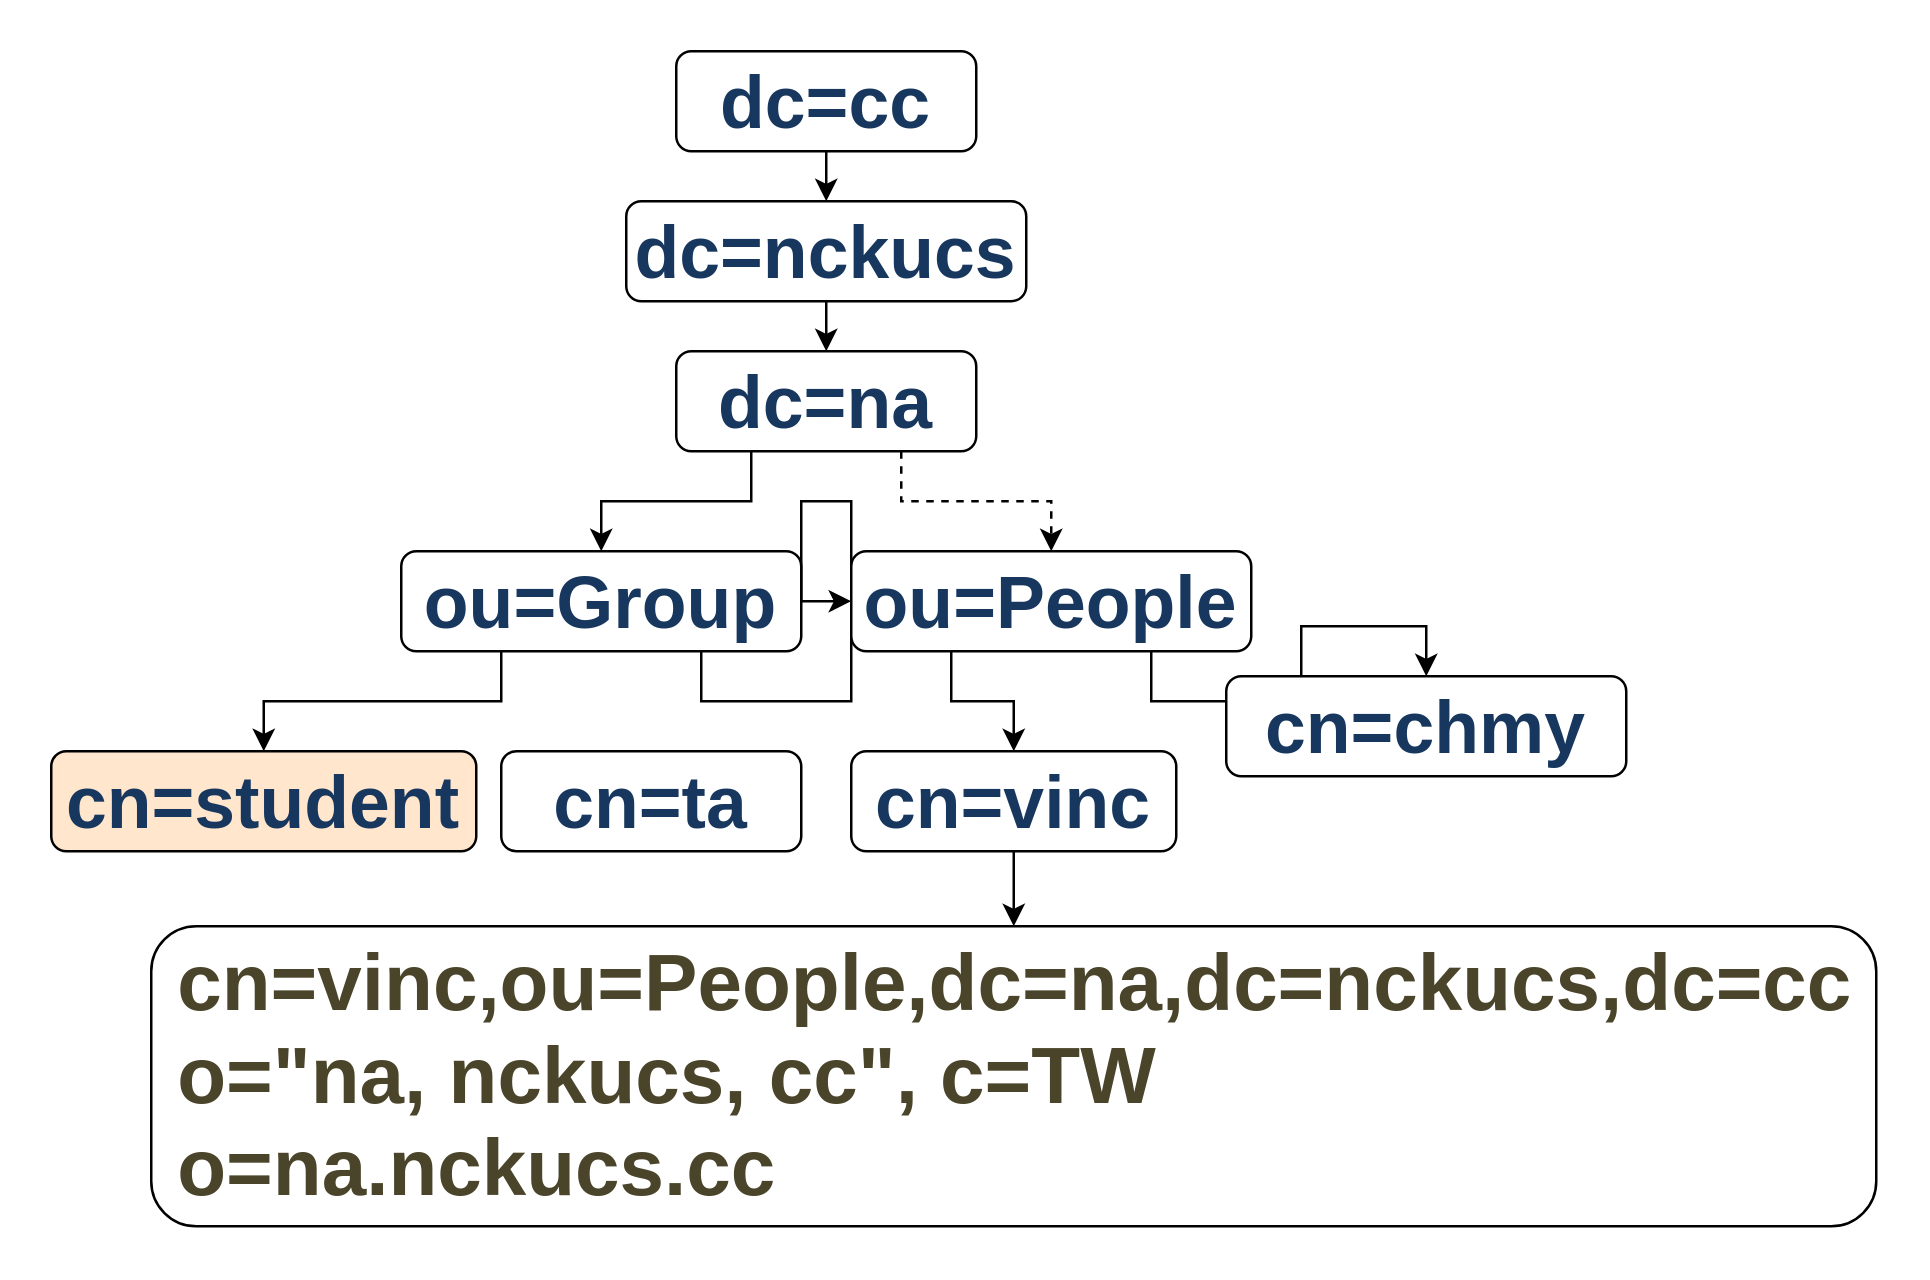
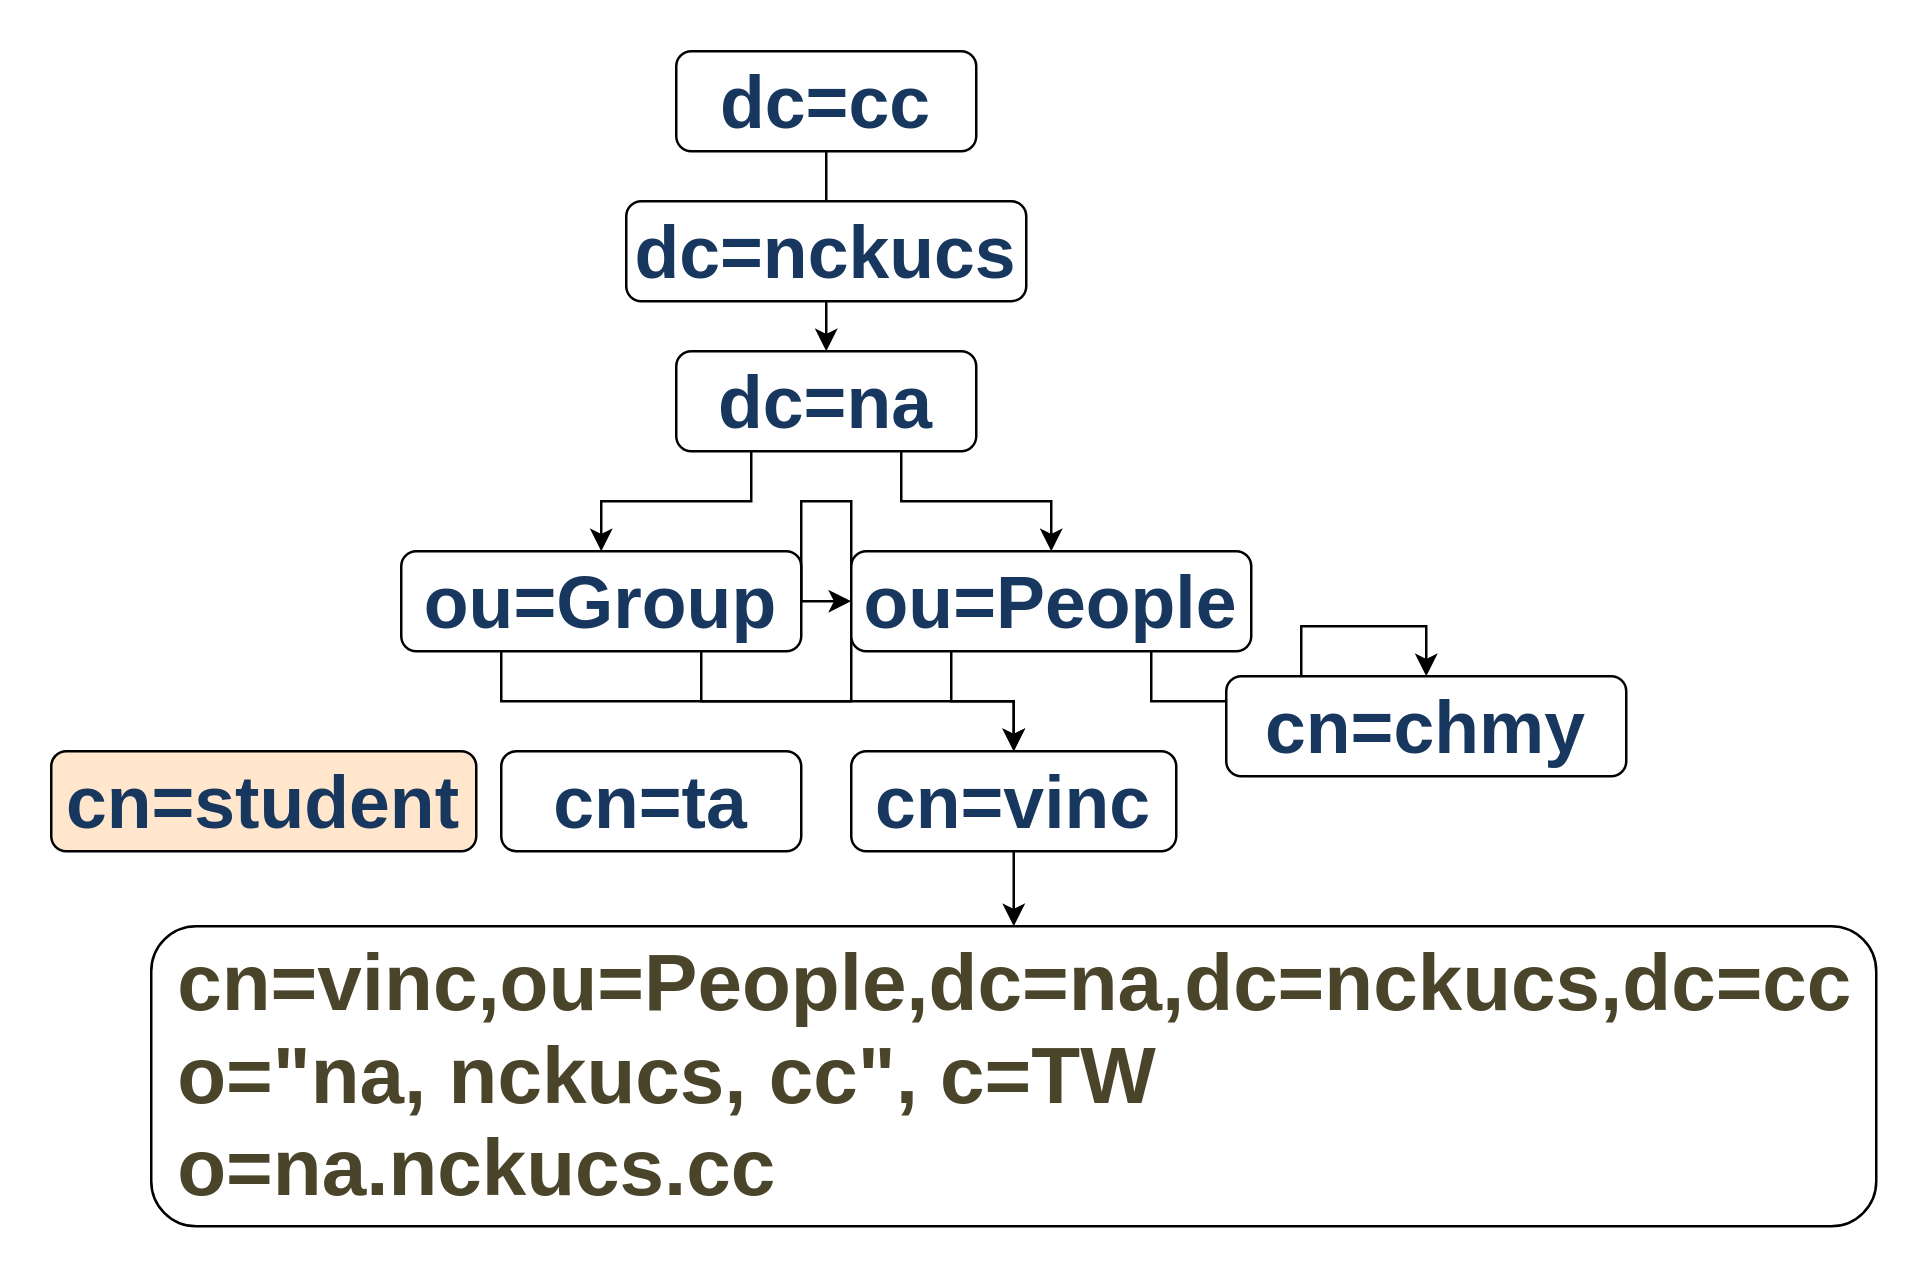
edge "dc=cc" -> "dc=nckucs": arrowhead classic -> none
edge "dc=na" -> "ou=People": style dashed -> solid
edge "ou=Group" -> "cn=student": now "ou=Group" -> "cn=vinc"
